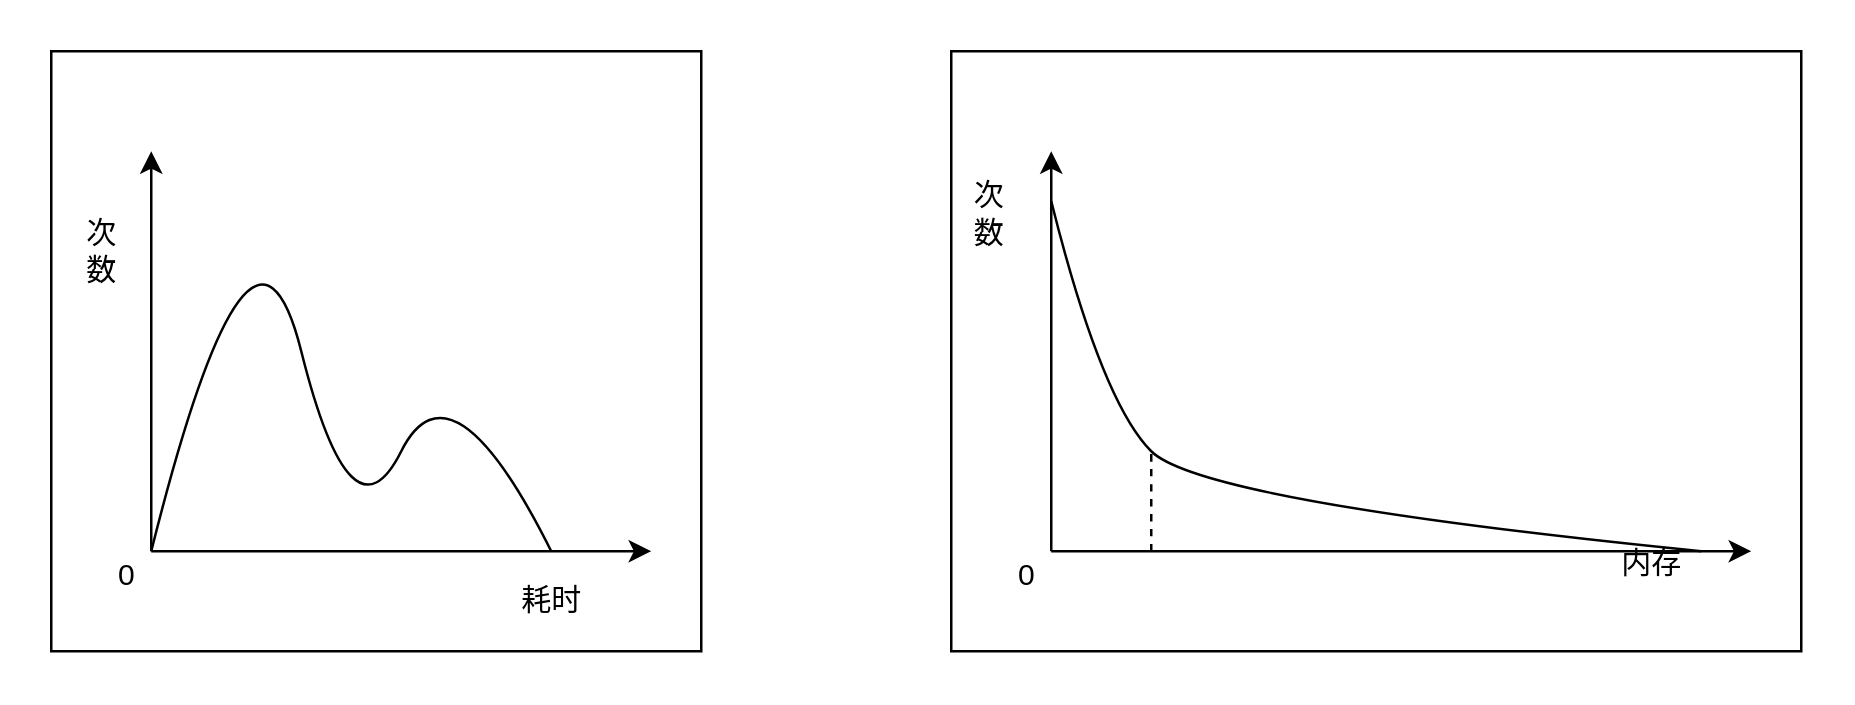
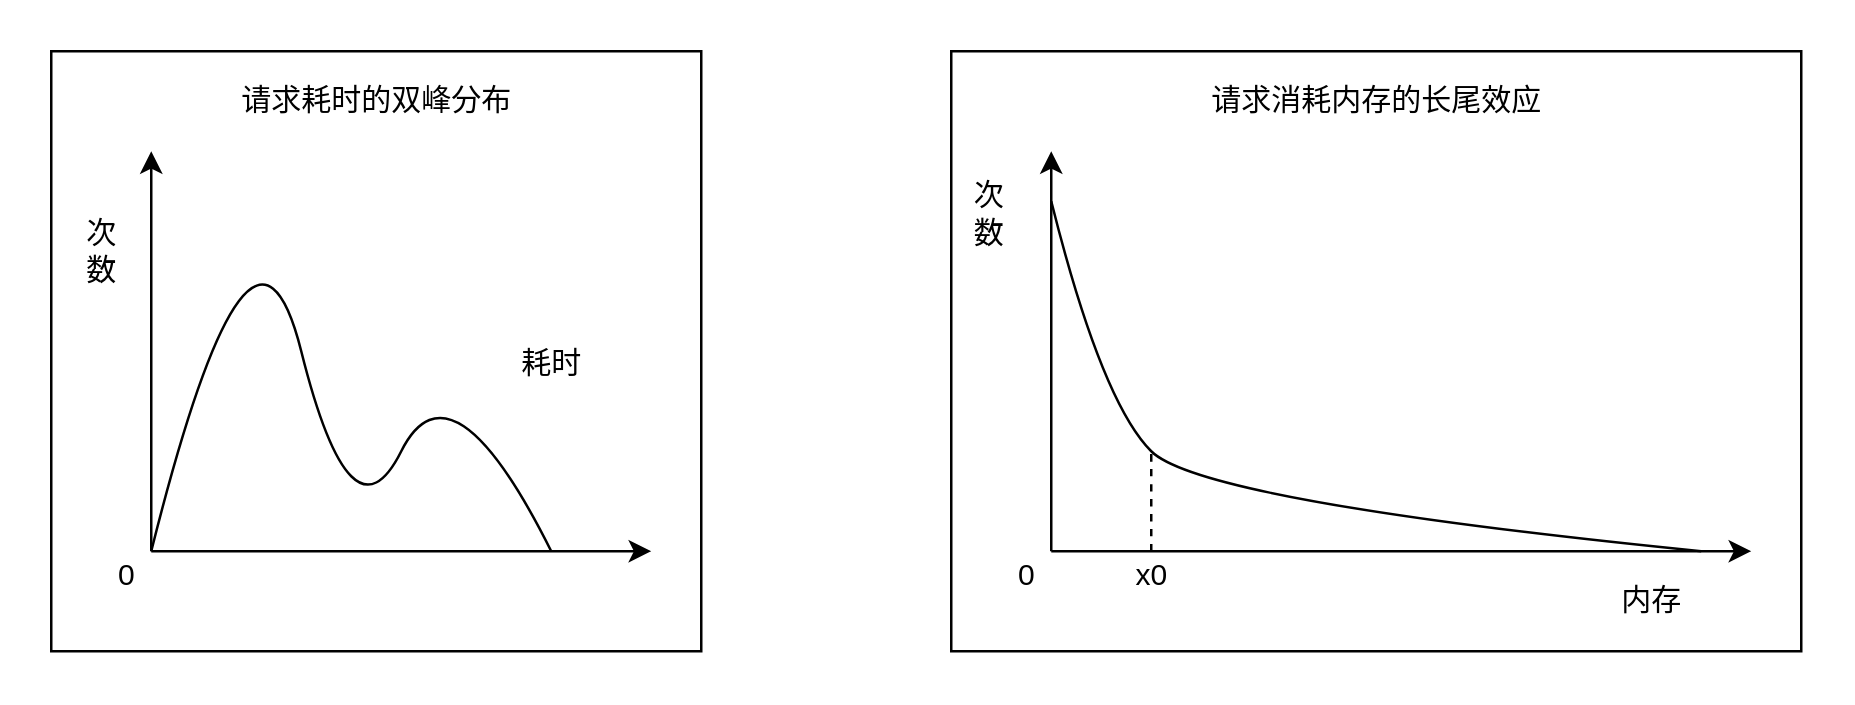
node "请求耗时的双峰分布": added
node "请求消耗内存的长尾效应": added
node "内存": moved (1651, 564) -> (1651, 601)
node "x0": added
node "耗时": moved (551, 601) -> (551, 364)
